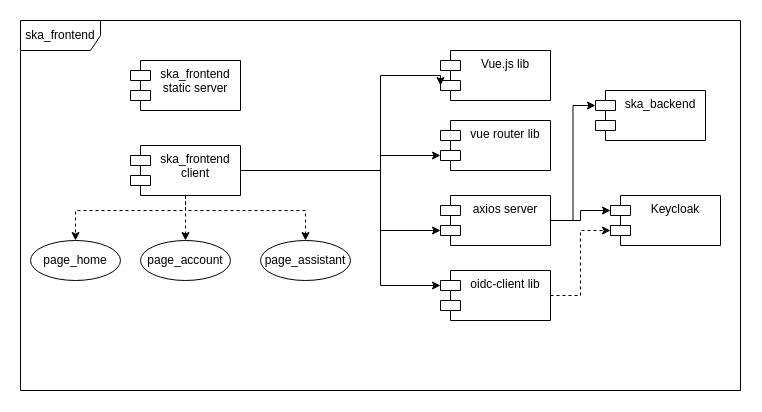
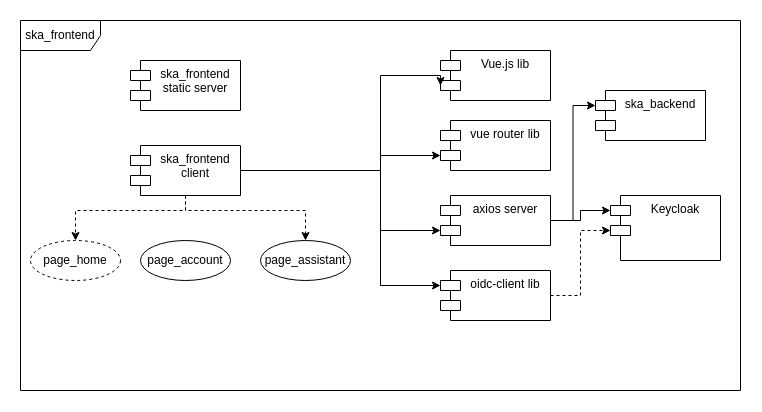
node "Keycloak": size 110x50 -> 110x65
edge "ska_frontend client" -> "page_account": removed
node "page_home": style solid -> dashed
